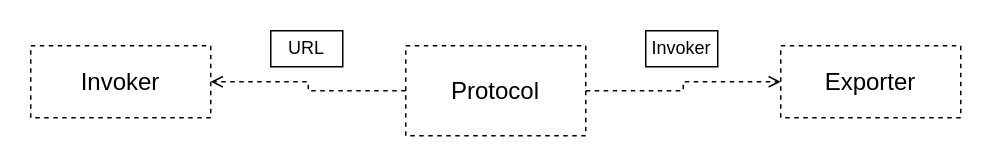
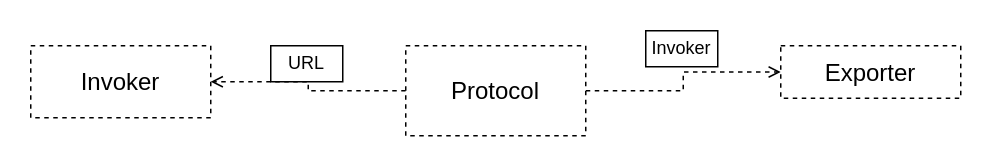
node "URL": moved (307, 49) -> (307, 64)
node "Exporter": size 180x72 -> 180x53
